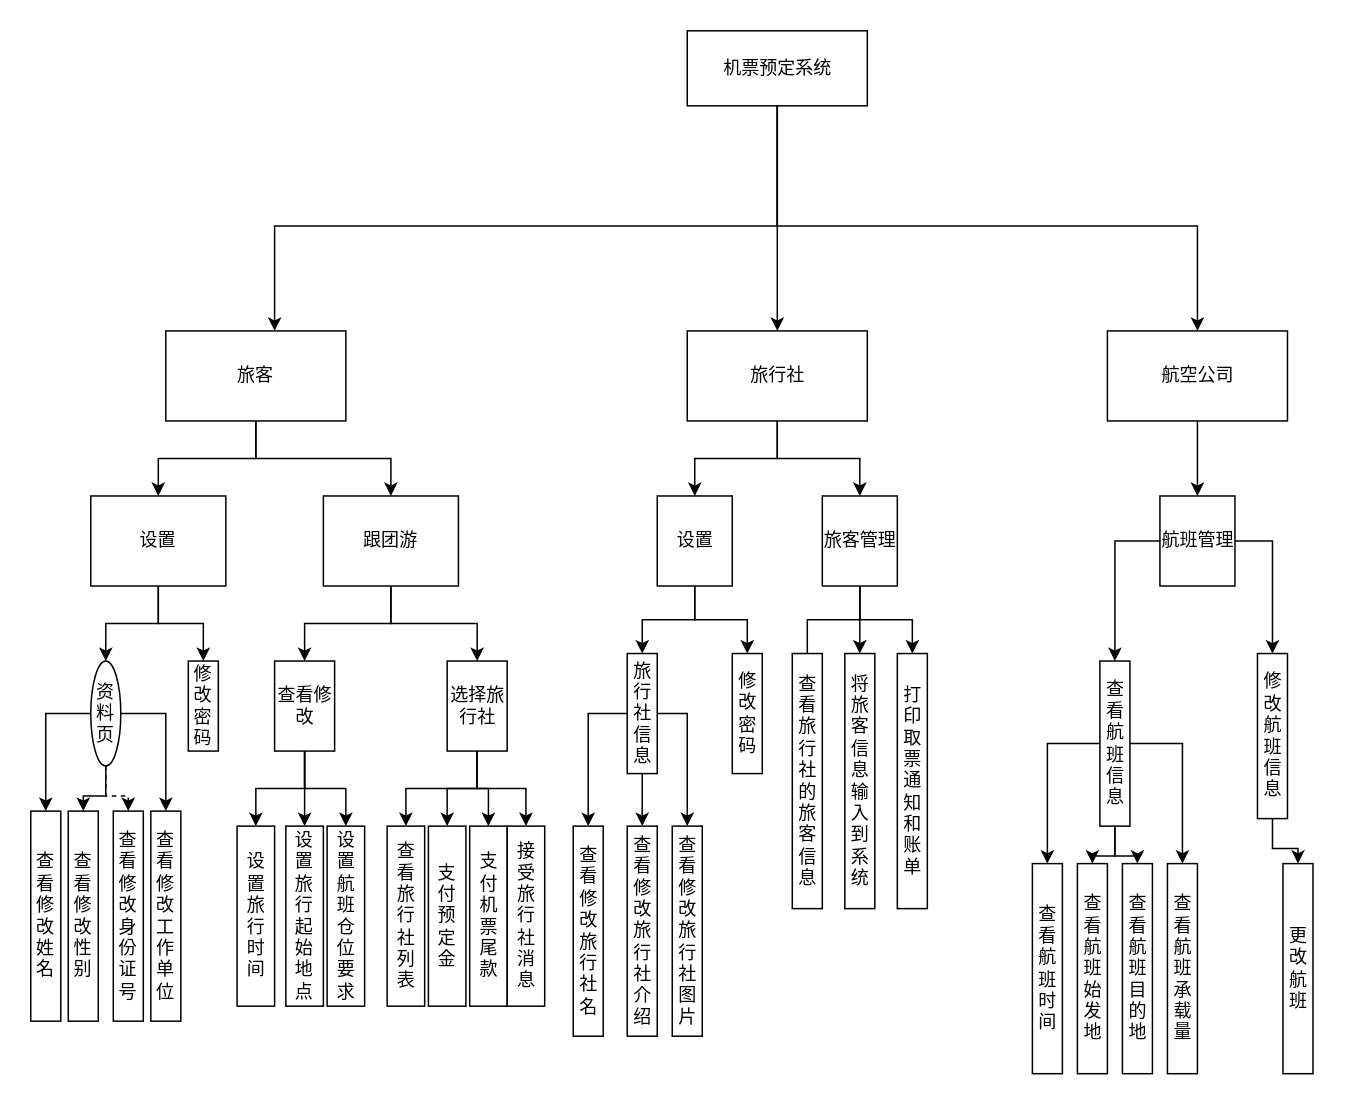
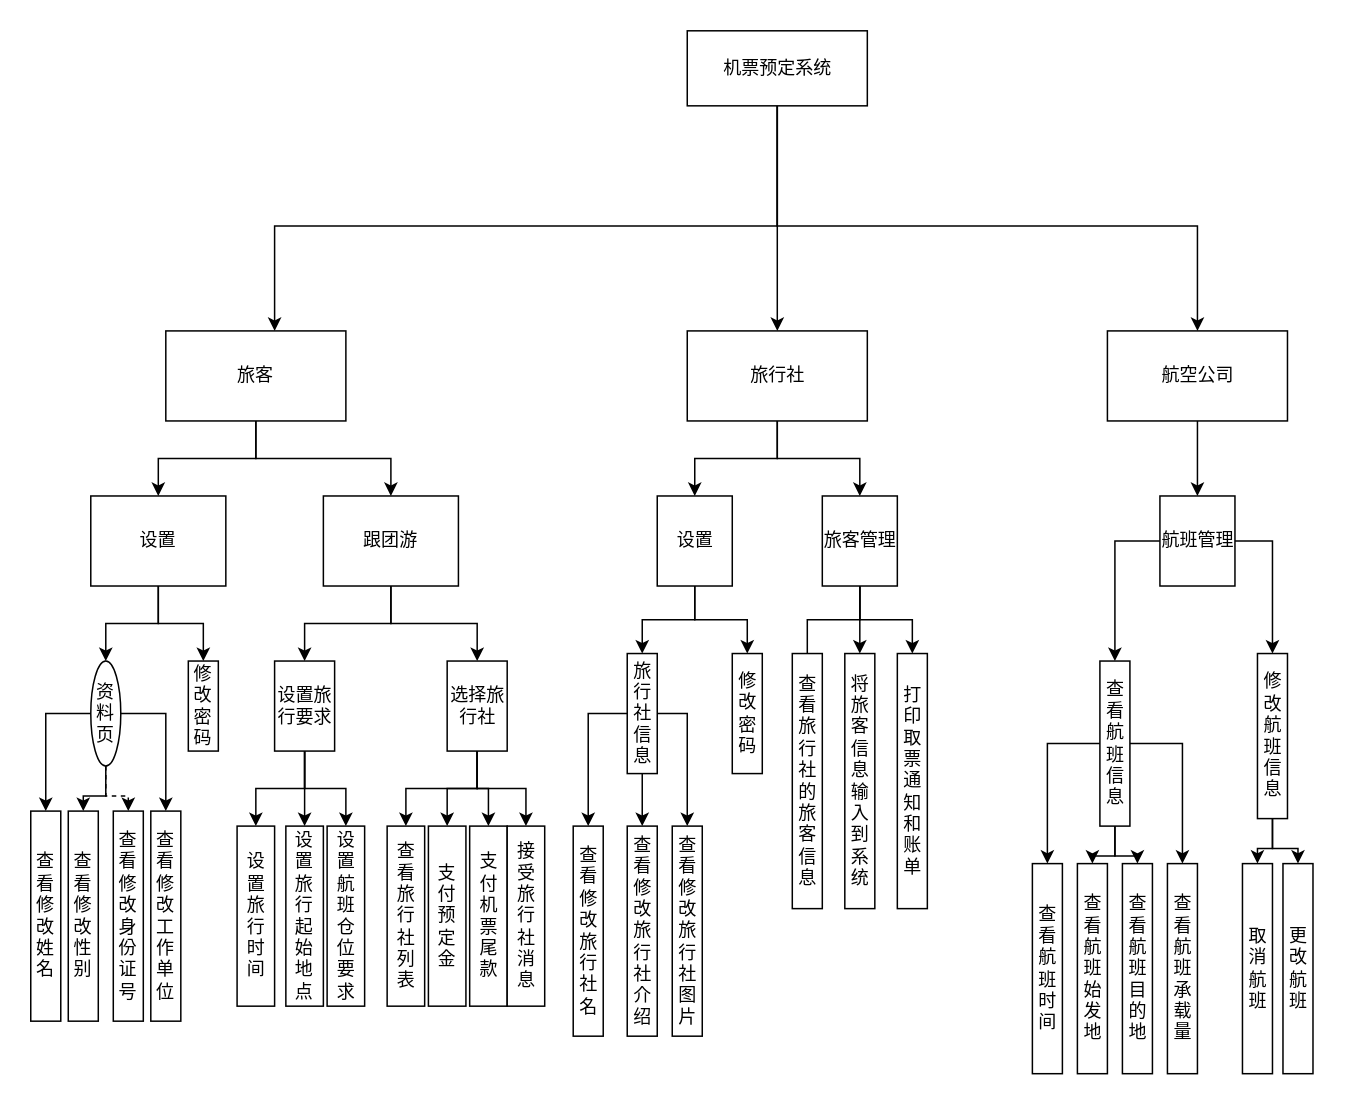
node "查看修改": label "查看修改" -> "设置旅行要求"
edge "修改航班信息" -> "取消航班": added
node "取消航班": added
